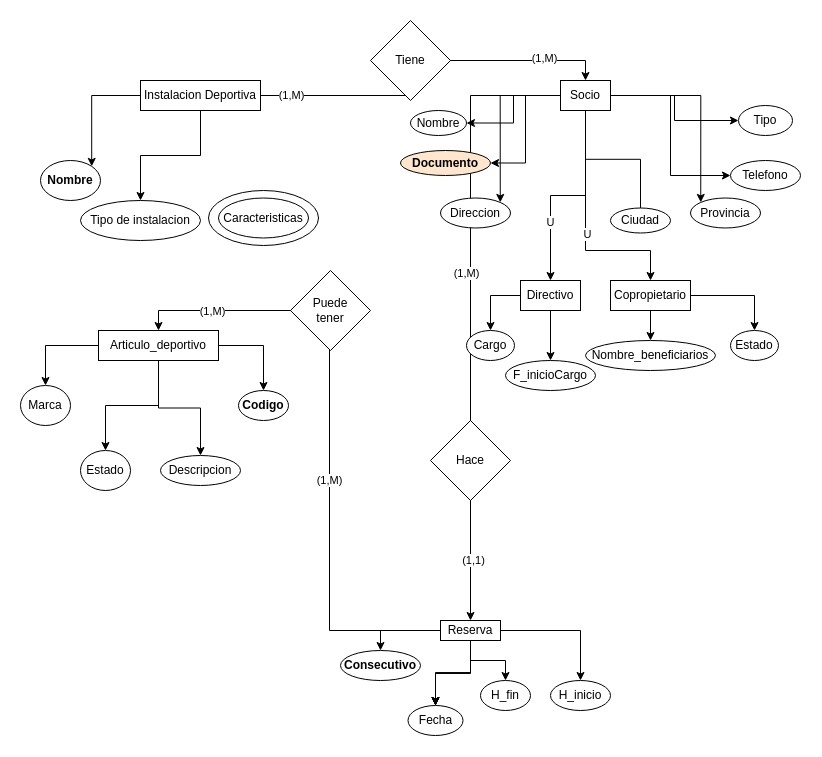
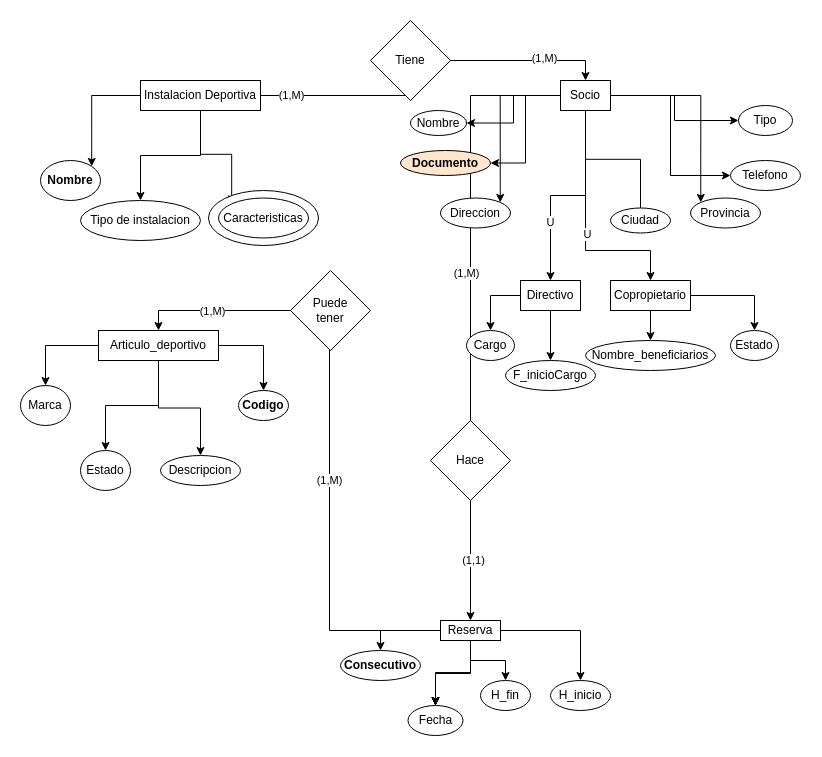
edge "Instalacion Deportiva" -> "Caracteristicas": added
